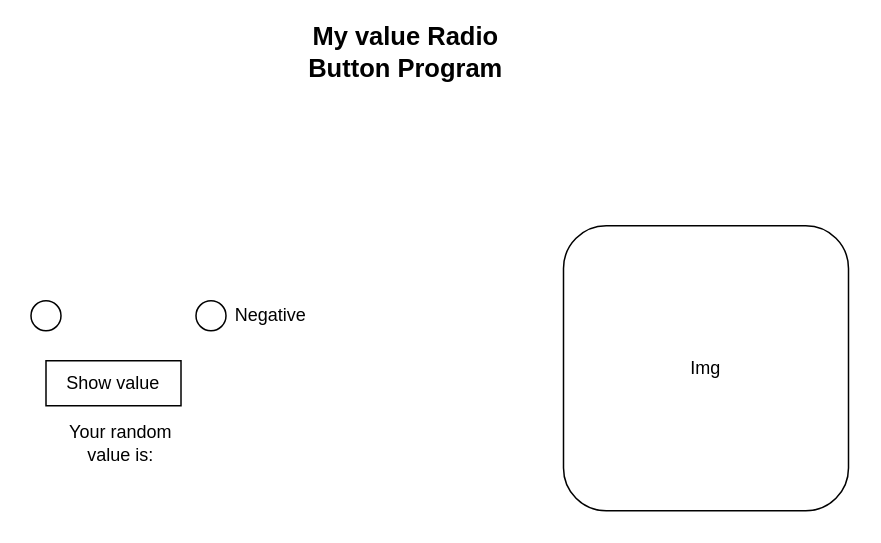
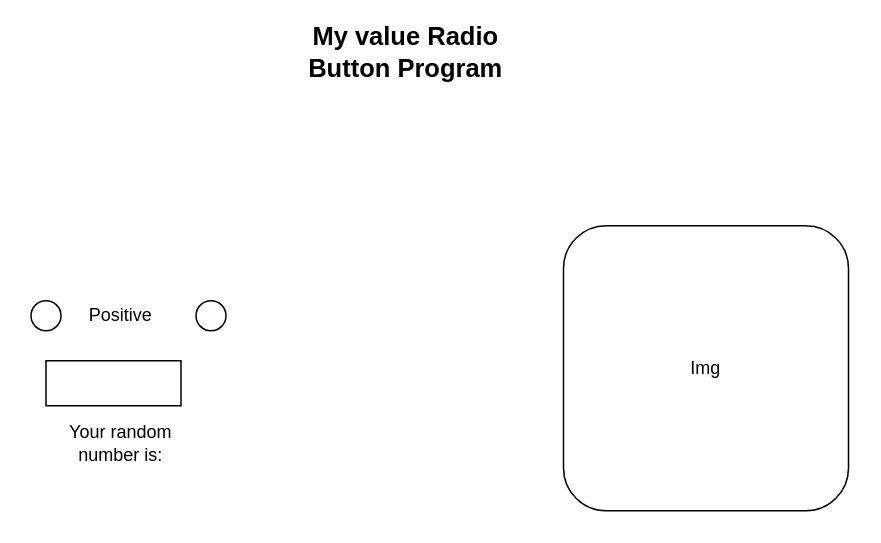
node "Positive": added
node "Negative": removed
node "Show value": removed
node "Your random value is:": label "Your random value is:" -> "Your random number is:"
